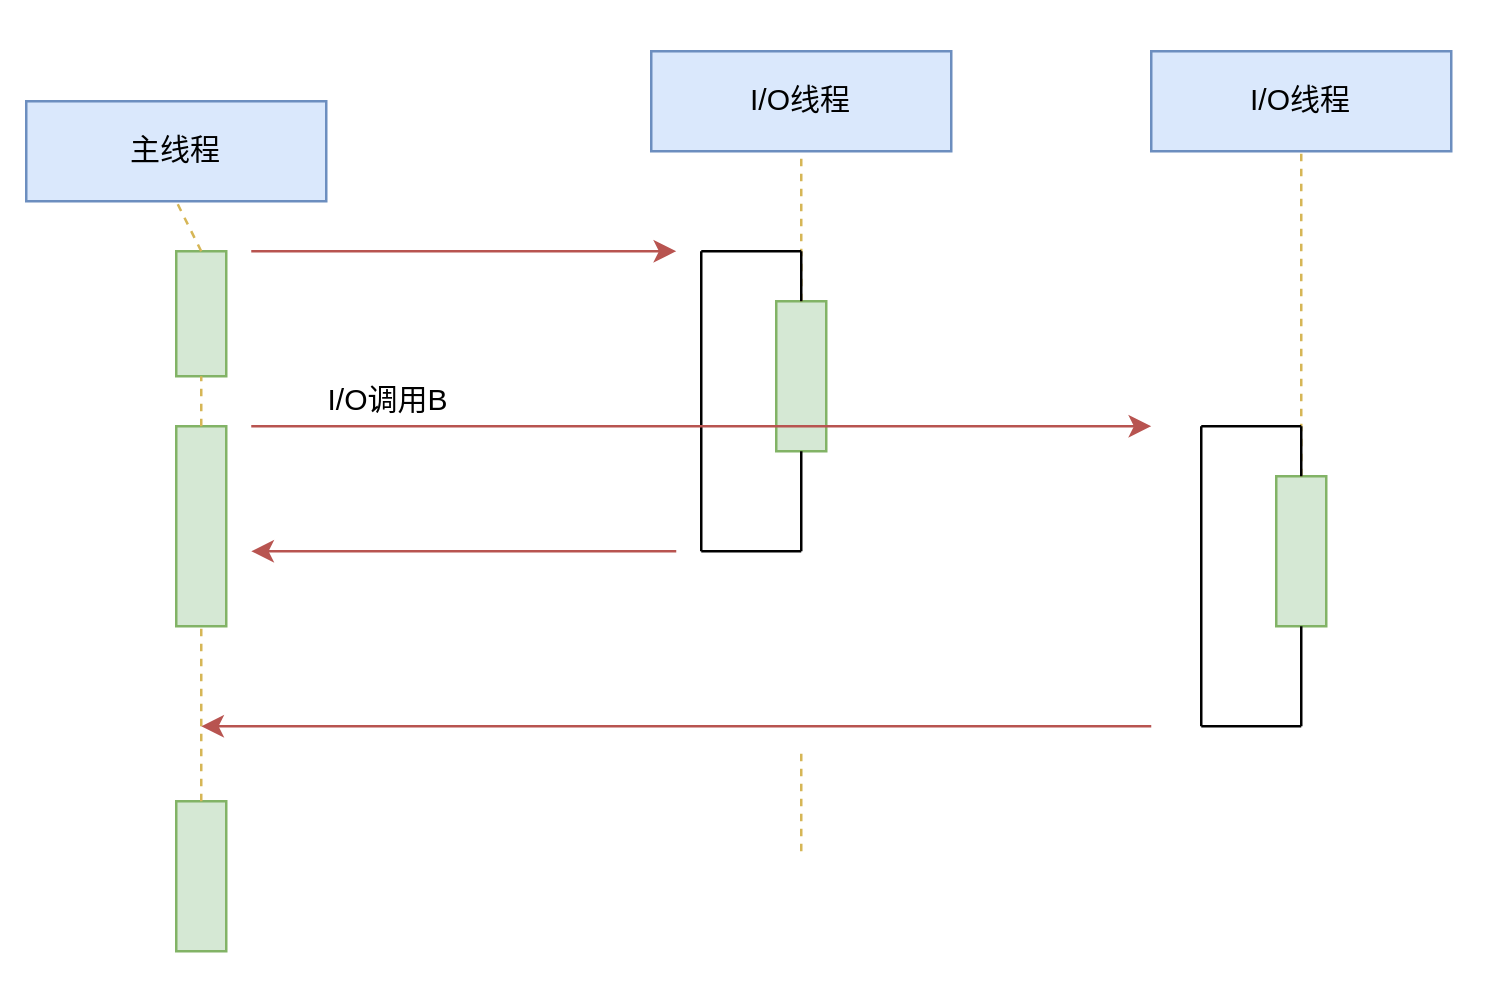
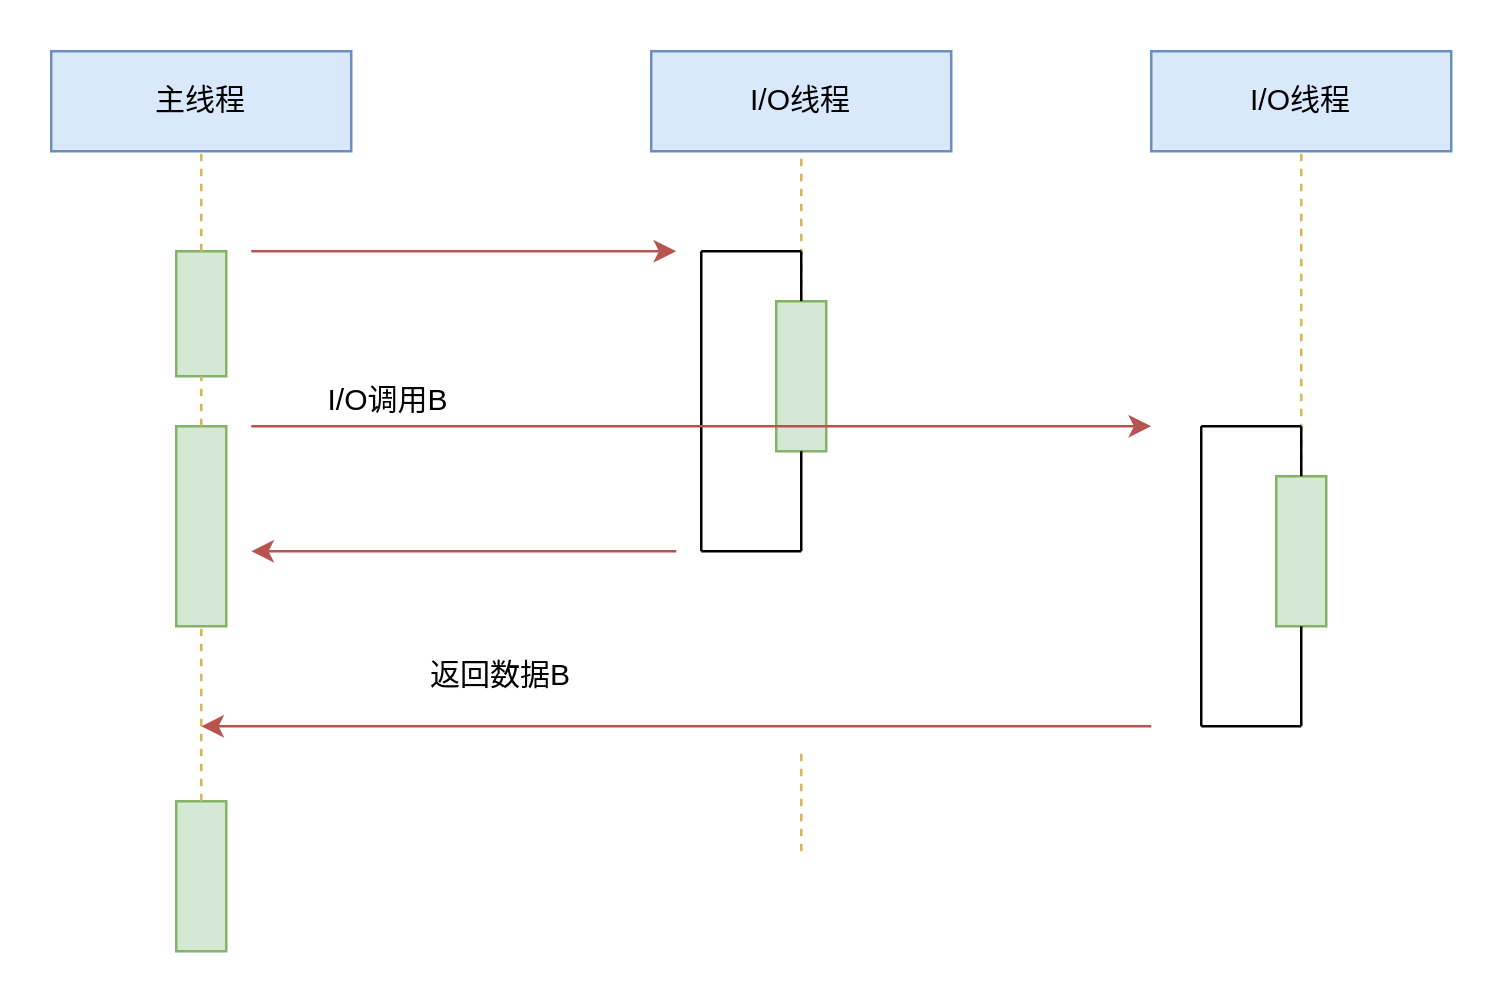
node "主线程": moved (176, 151) -> (201, 101)
node "返回数据B": added
